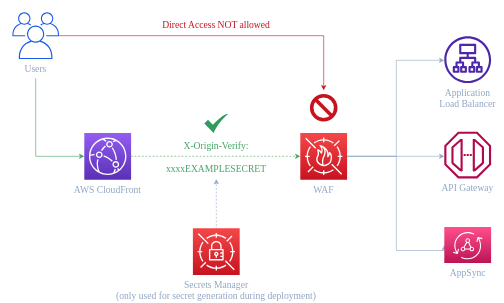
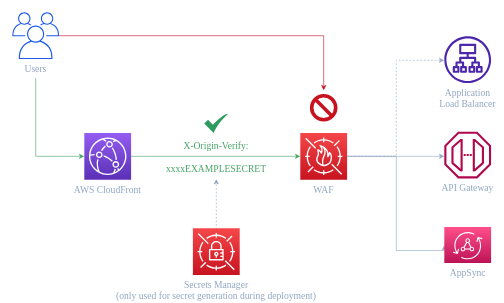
node "Direct Access NOT allowed": removed
edge "WAF" -> "Application Load Balancer": style solid -> dashed
edge "AWS CloudFront" -> "WAF": style dashed -> solid
